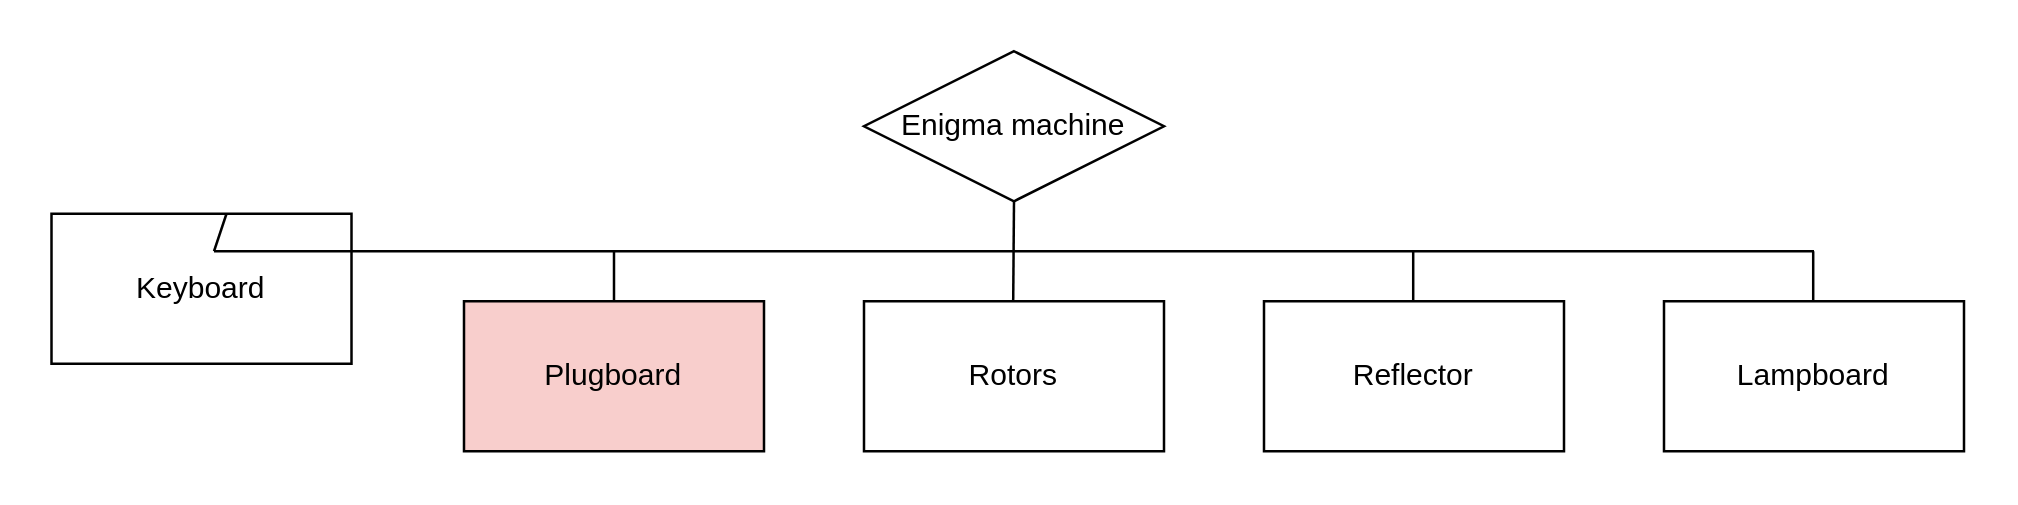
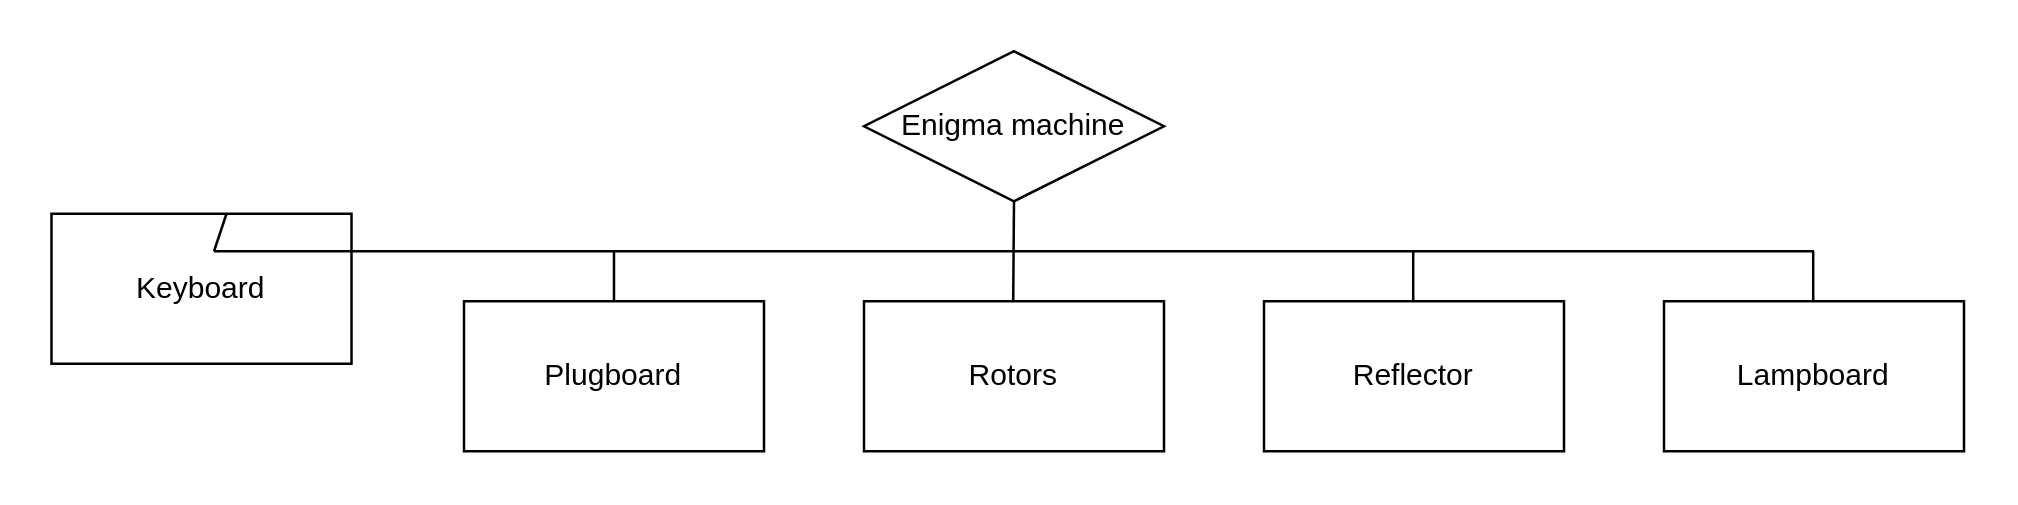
node "Plugboard": fillcolor #f8cecc -> #ffffff
